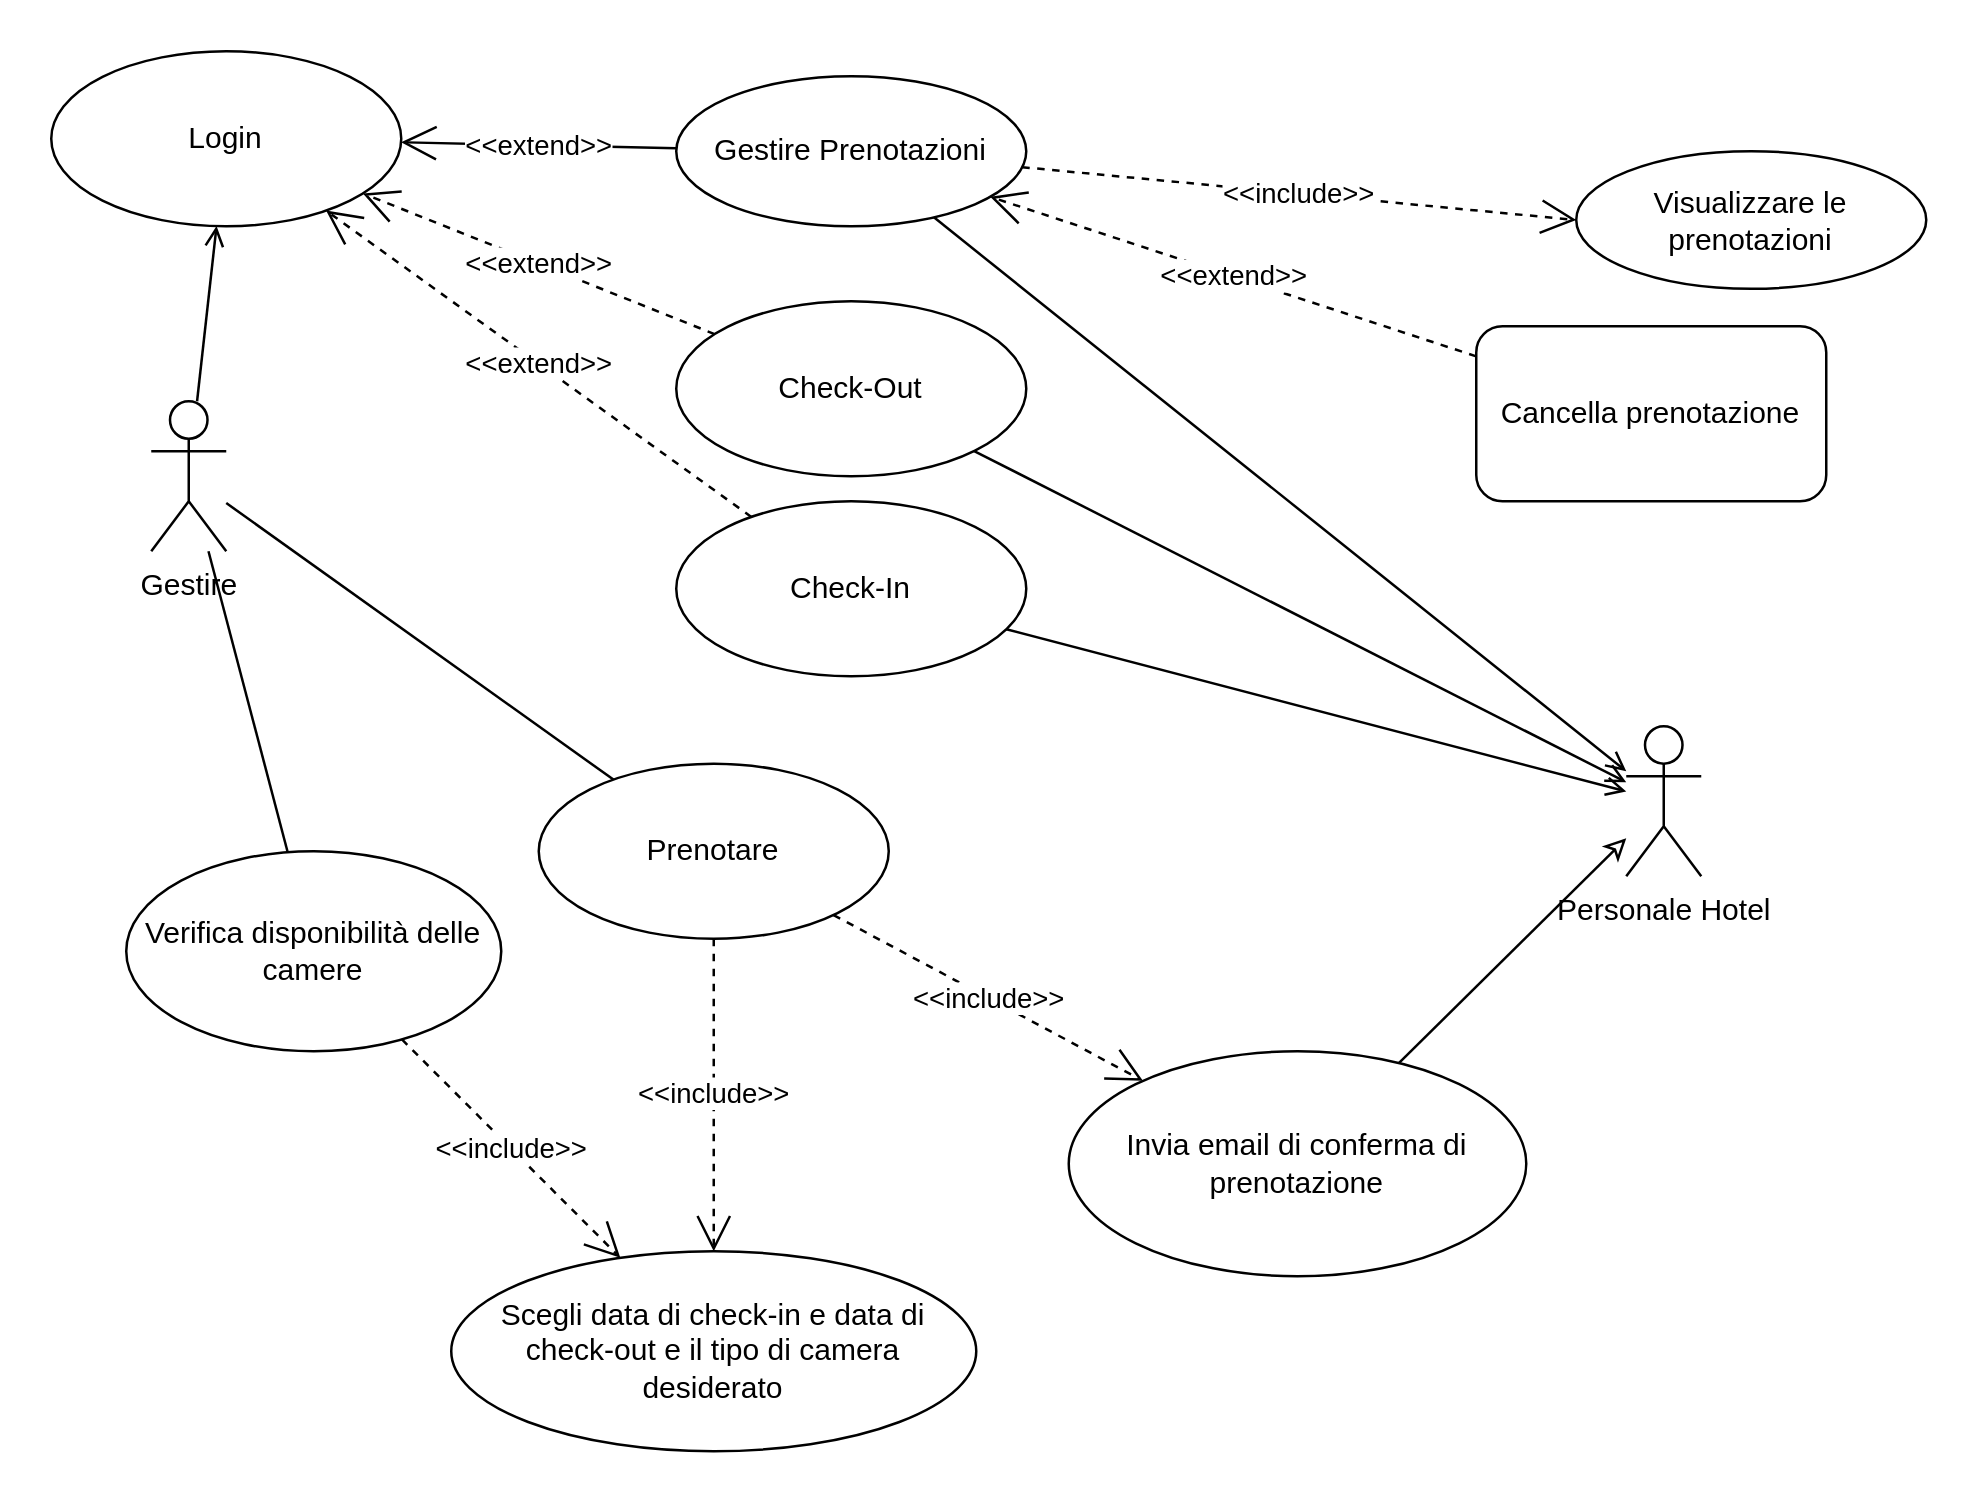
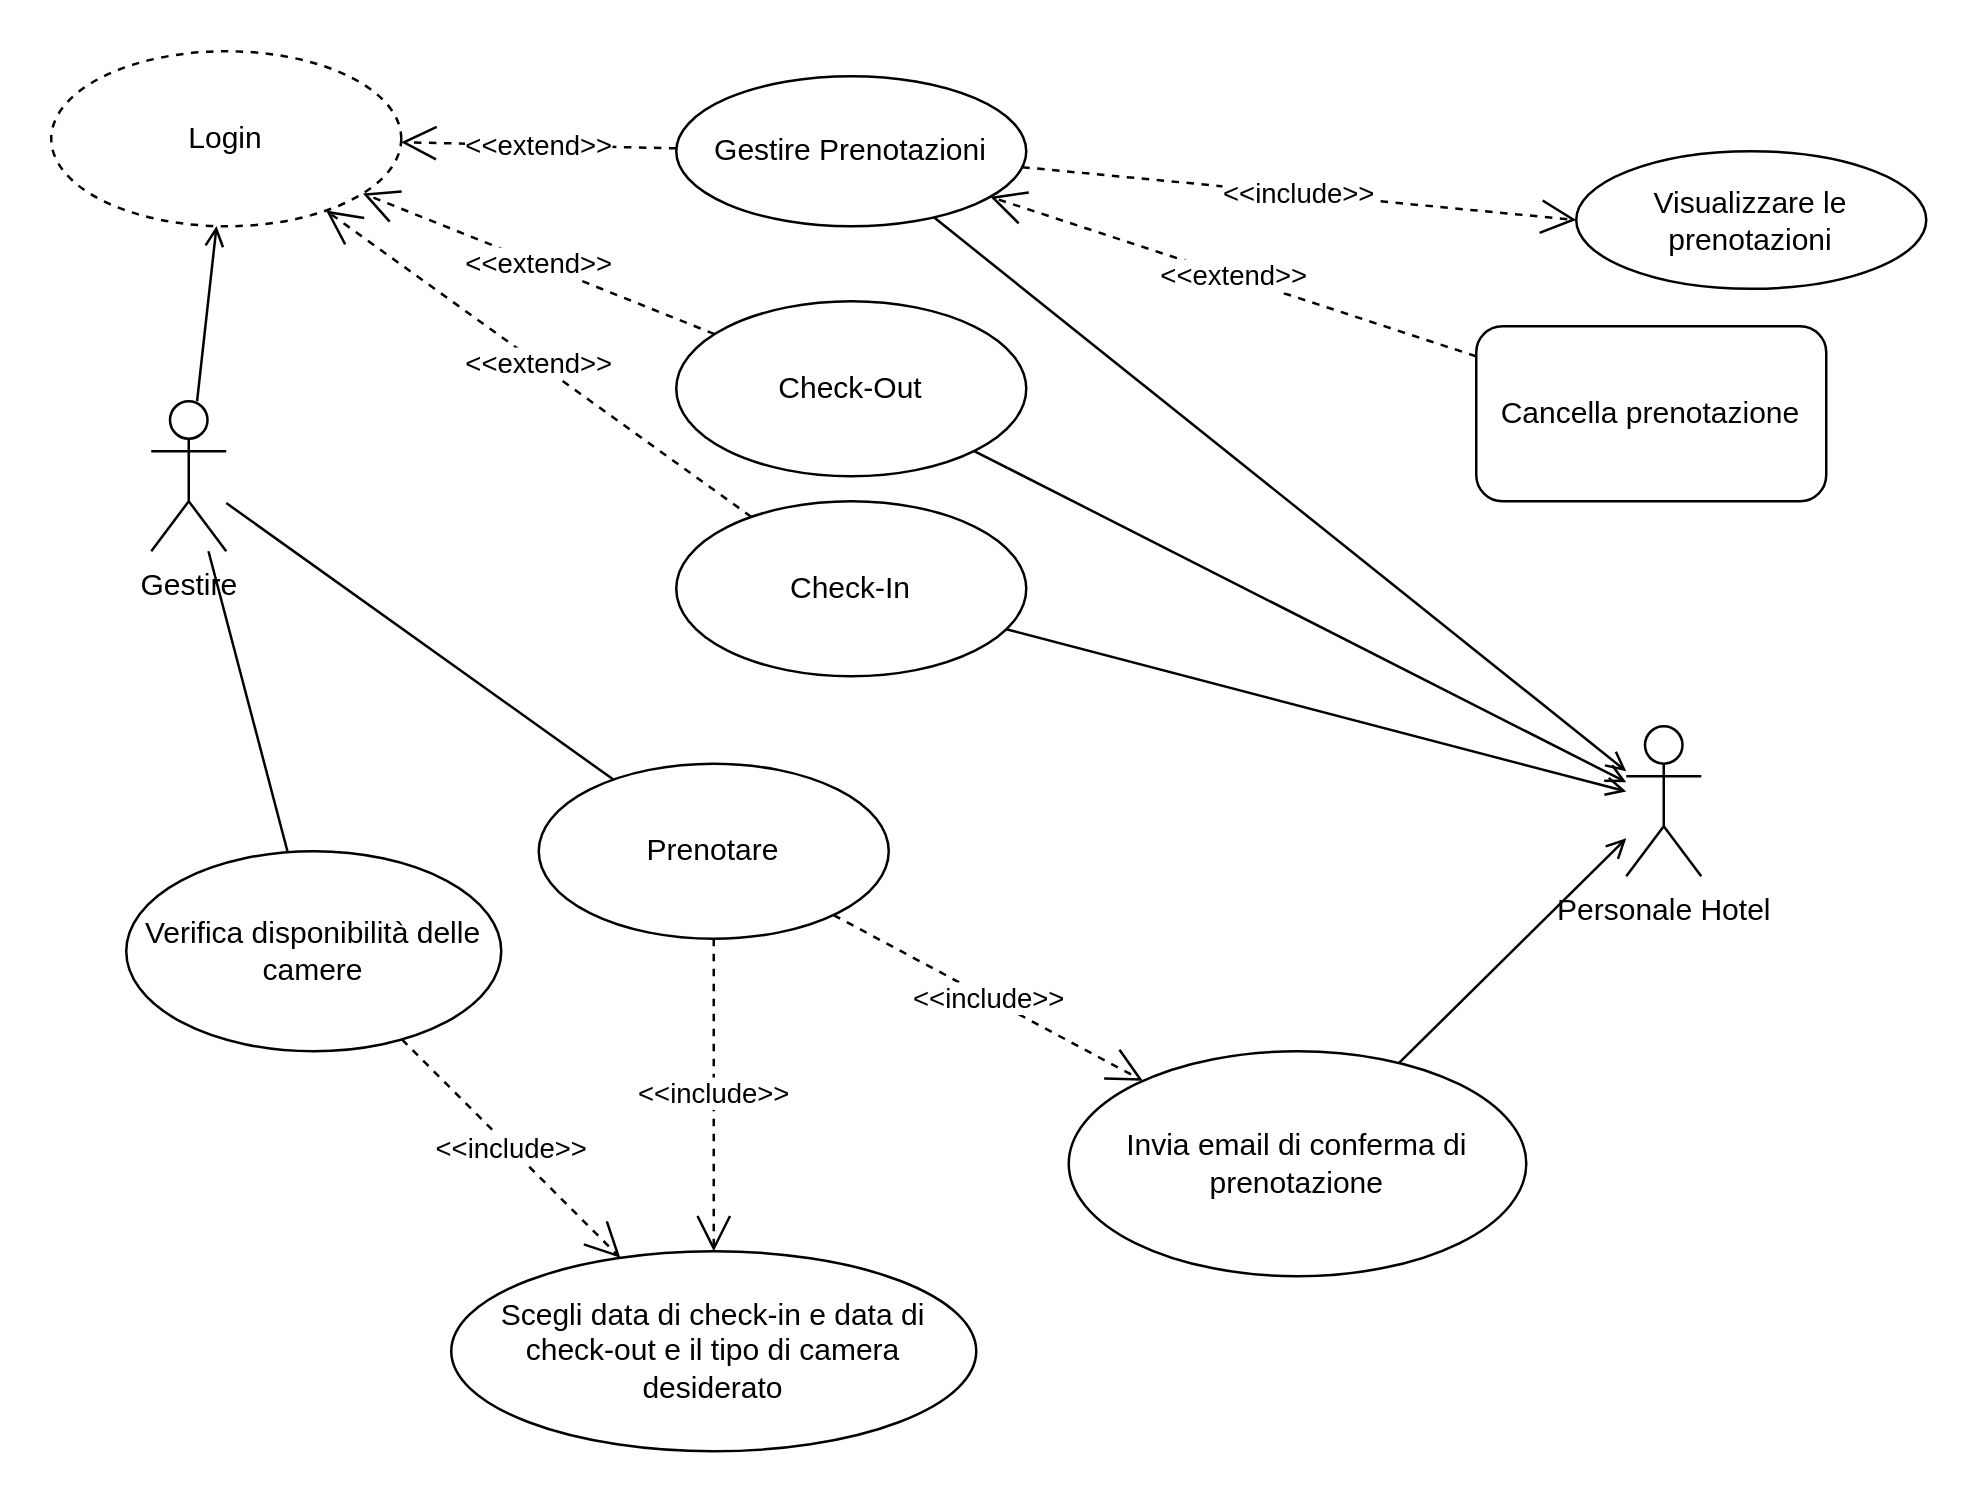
node "Login": style solid -> dashed
edge "Gestire Prenotazioni" -> "Login": style solid -> dashed
edge "Invia email di conferma di prenotazione" -> "Personale Hotel": arrowhead classic -> open
